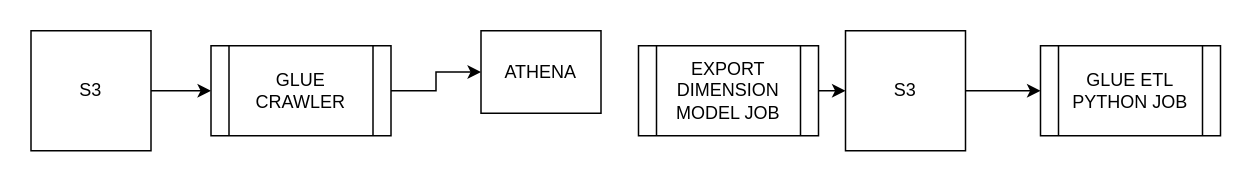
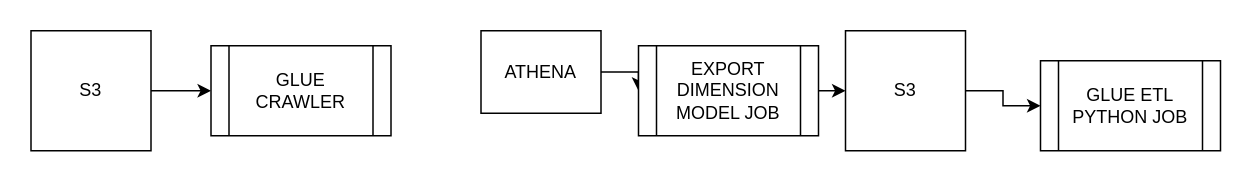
edge "ATHENA" -> "EXPORT DIMENSION MODEL JOB": added
edge "GLUE CRAWLER" -> "ATHENA": removed
node "GLUE ETL PYTHON JOB": moved (1130, 91) -> (1130, 106)
